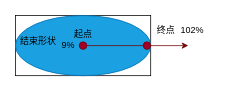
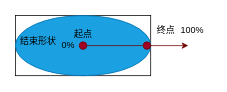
node "102%": label "102%" -> "100%"
node "9%": label "9%" -> "0%"
